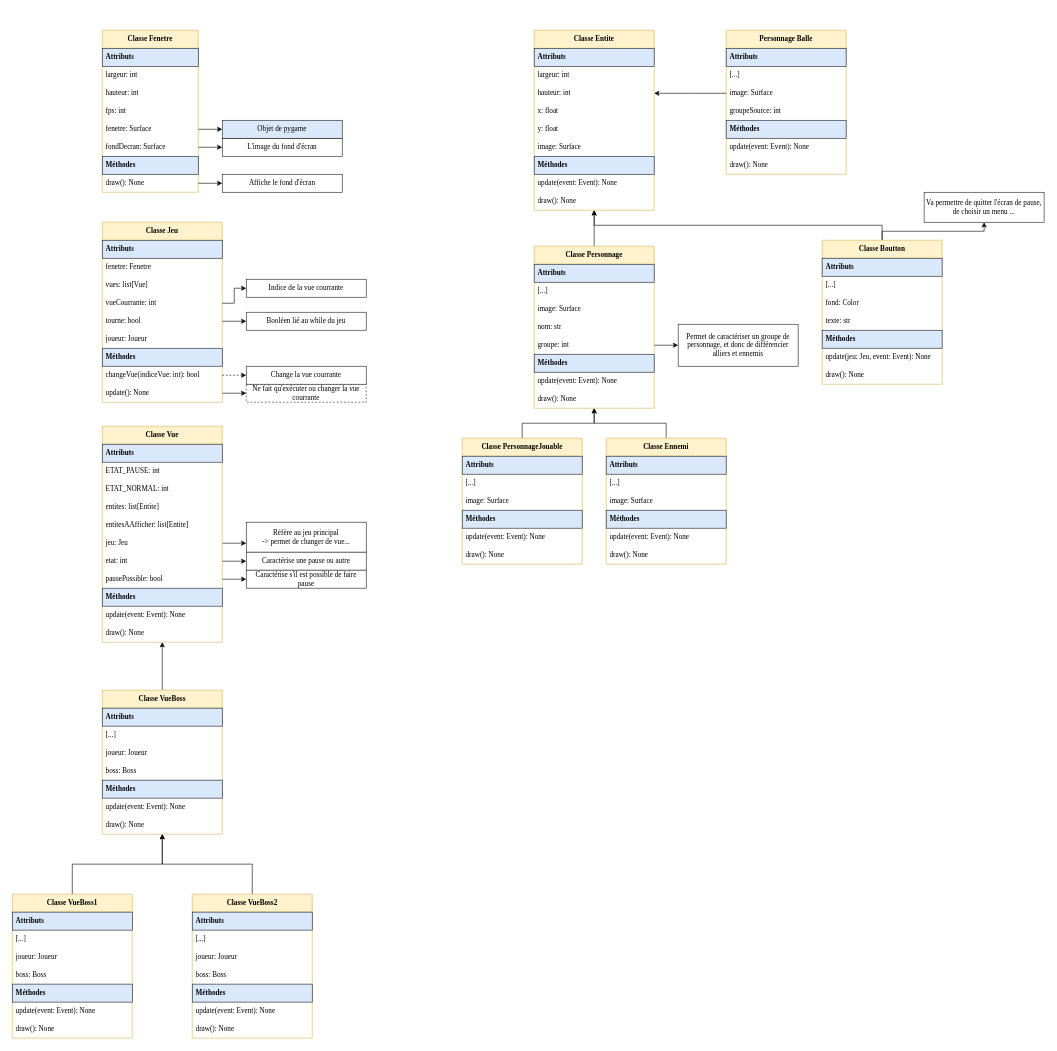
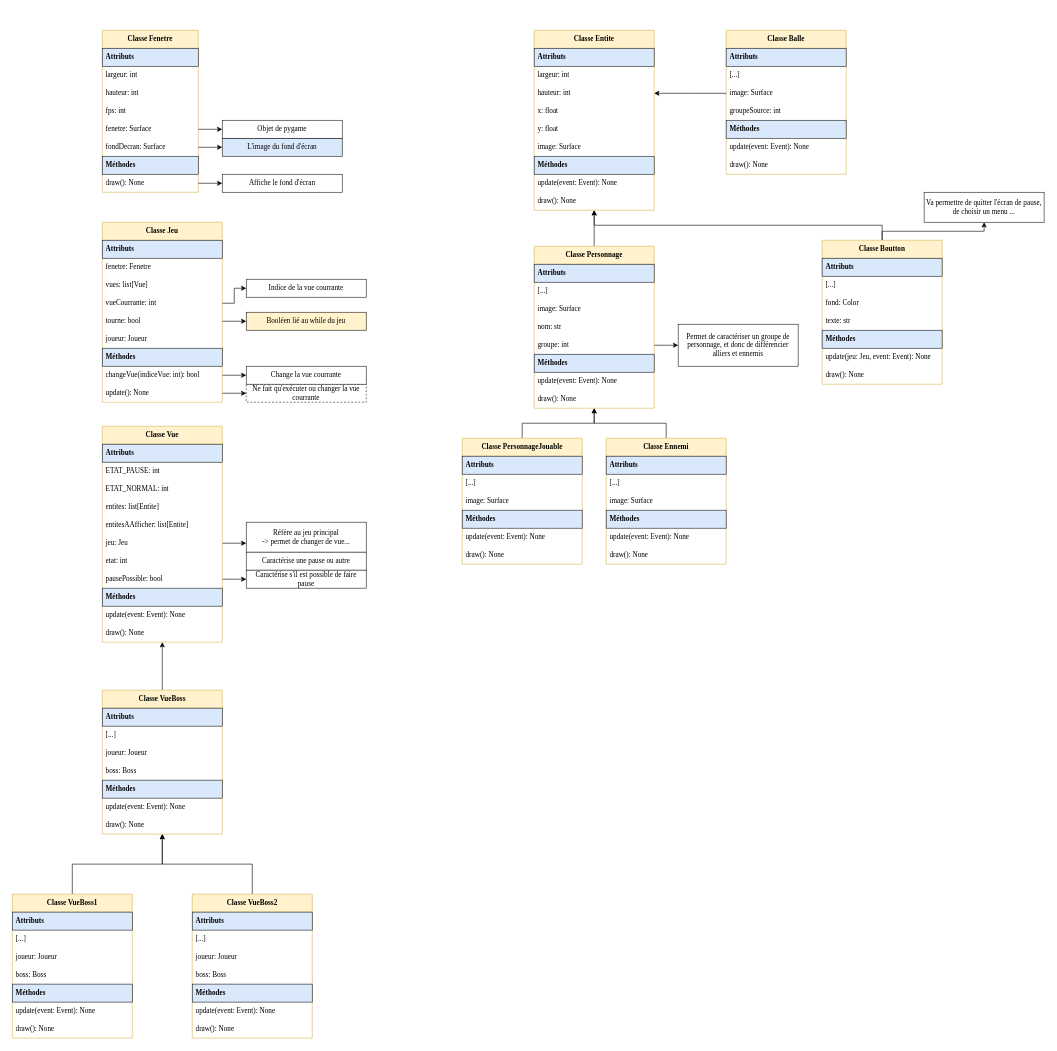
node "Personnage Balle": label "Personnage Balle" -> "Classe Balle"
node "Objet de pygame": fillcolor #dae8fc -> #ffffff
node "L'image du fond d'écran": fillcolor #ffffff -> #dae8fc
node "Booléen lié au while du jeu": fillcolor #ffffff -> #fff2cc
edge "changeVue(indiceVue: int): bool" -> "Change la vue courrante": style dashed -> solid
edge "etat: int" -> "Caractérise une pause ou autre": removed
